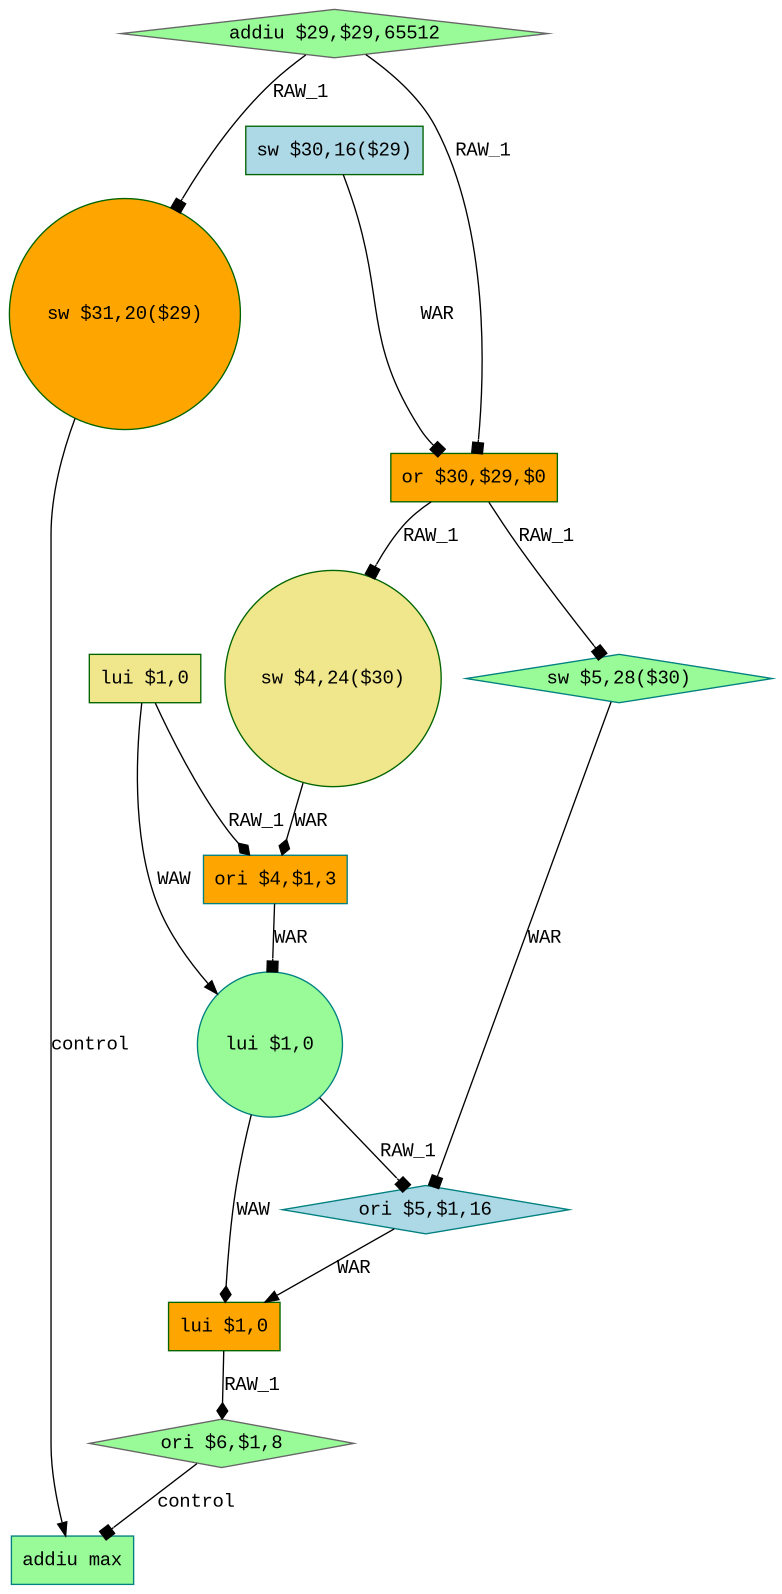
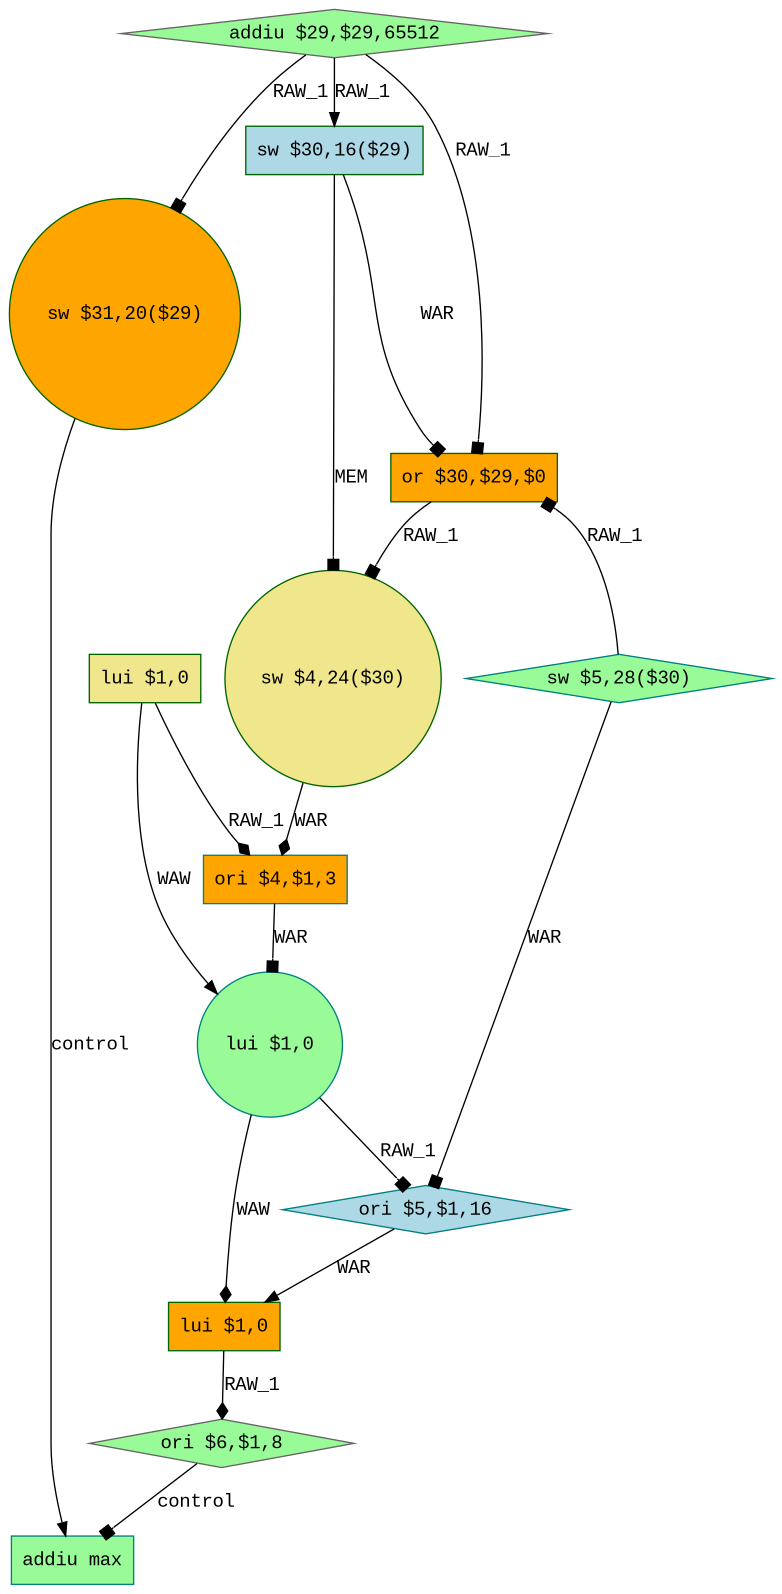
edge "addiu $29,$29,65512" -> "sw $30,16($29)": added, label "RAW_1"
edge "sw $30,16($29)" -> "sw $4,24($30)": added, label "MEM"
edge "or $30,$29,$0" -> "sw $5,28($30)": reversed
